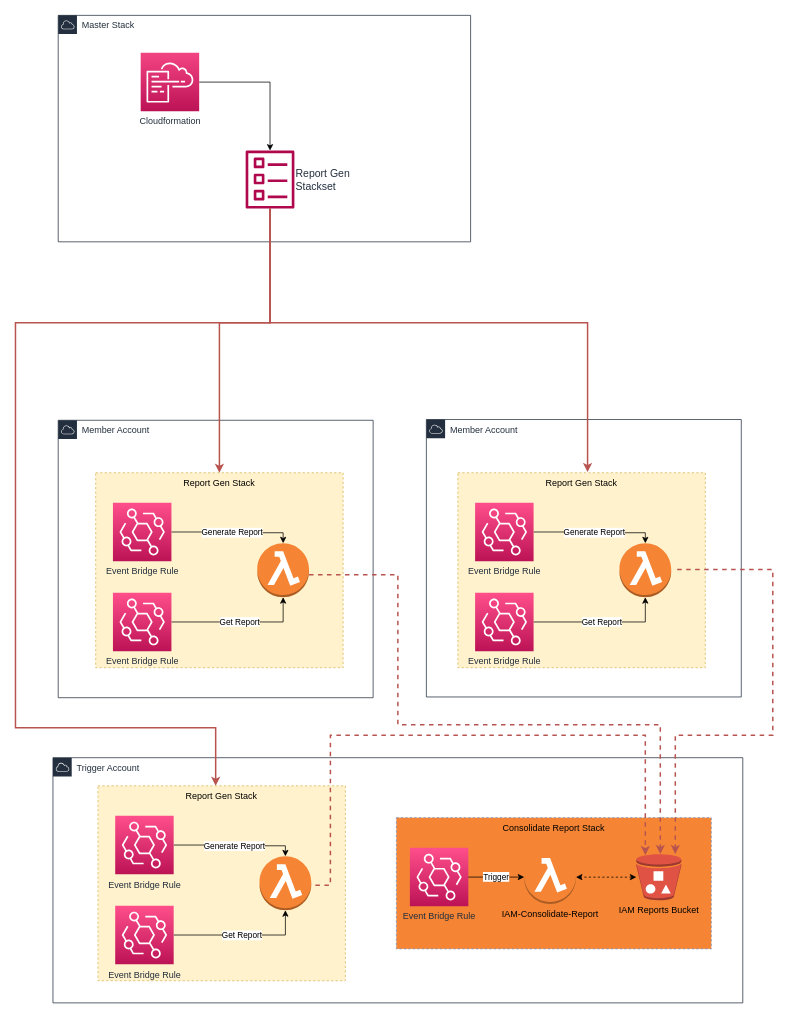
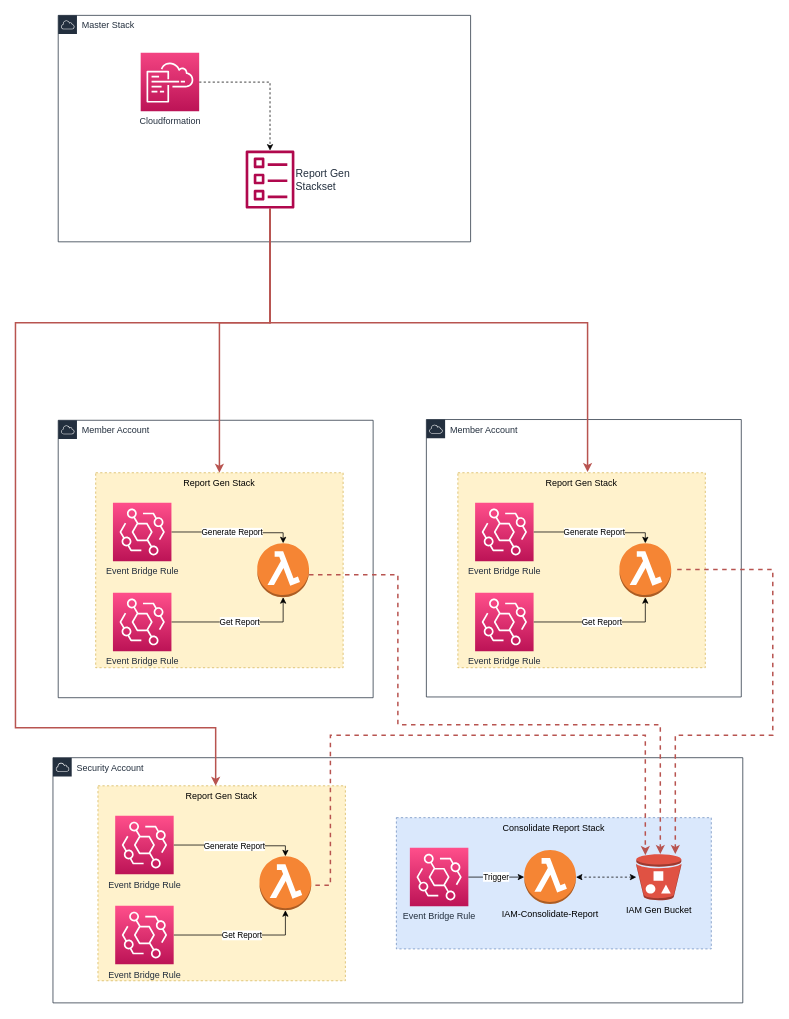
edge "Cloudformation" -> "Report GenStackset": style solid -> dashed
node "Trigger Account": label "Trigger Account" -> "Security Account"
node "Consolidate Report Stack": fillcolor #f58534 -> #dae8fc
node "IAM Reports Bucket": label "IAM Reports Bucket" -> "IAM Gen Bucket"
